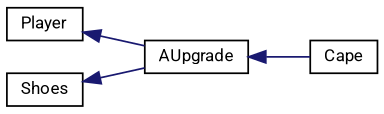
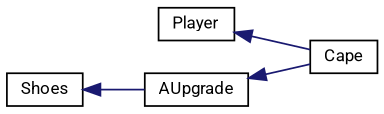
edge "AUpgrade" -> "Player": now "Cape" -> "Player"
